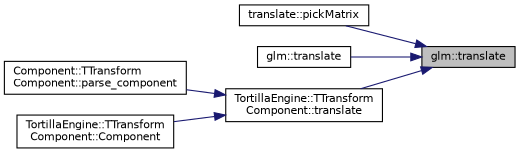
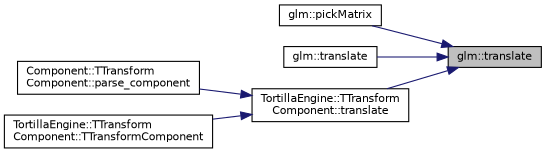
node "translate::pickMatrix": label "translate::pickMatrix" -> "glm::pickMatrix"
node "TortillaEngine::TTransform Component::Component": label "TortillaEngine::TTransform Component::Component" -> "TortillaEngine::TTransform Component::TTransformComponent"
